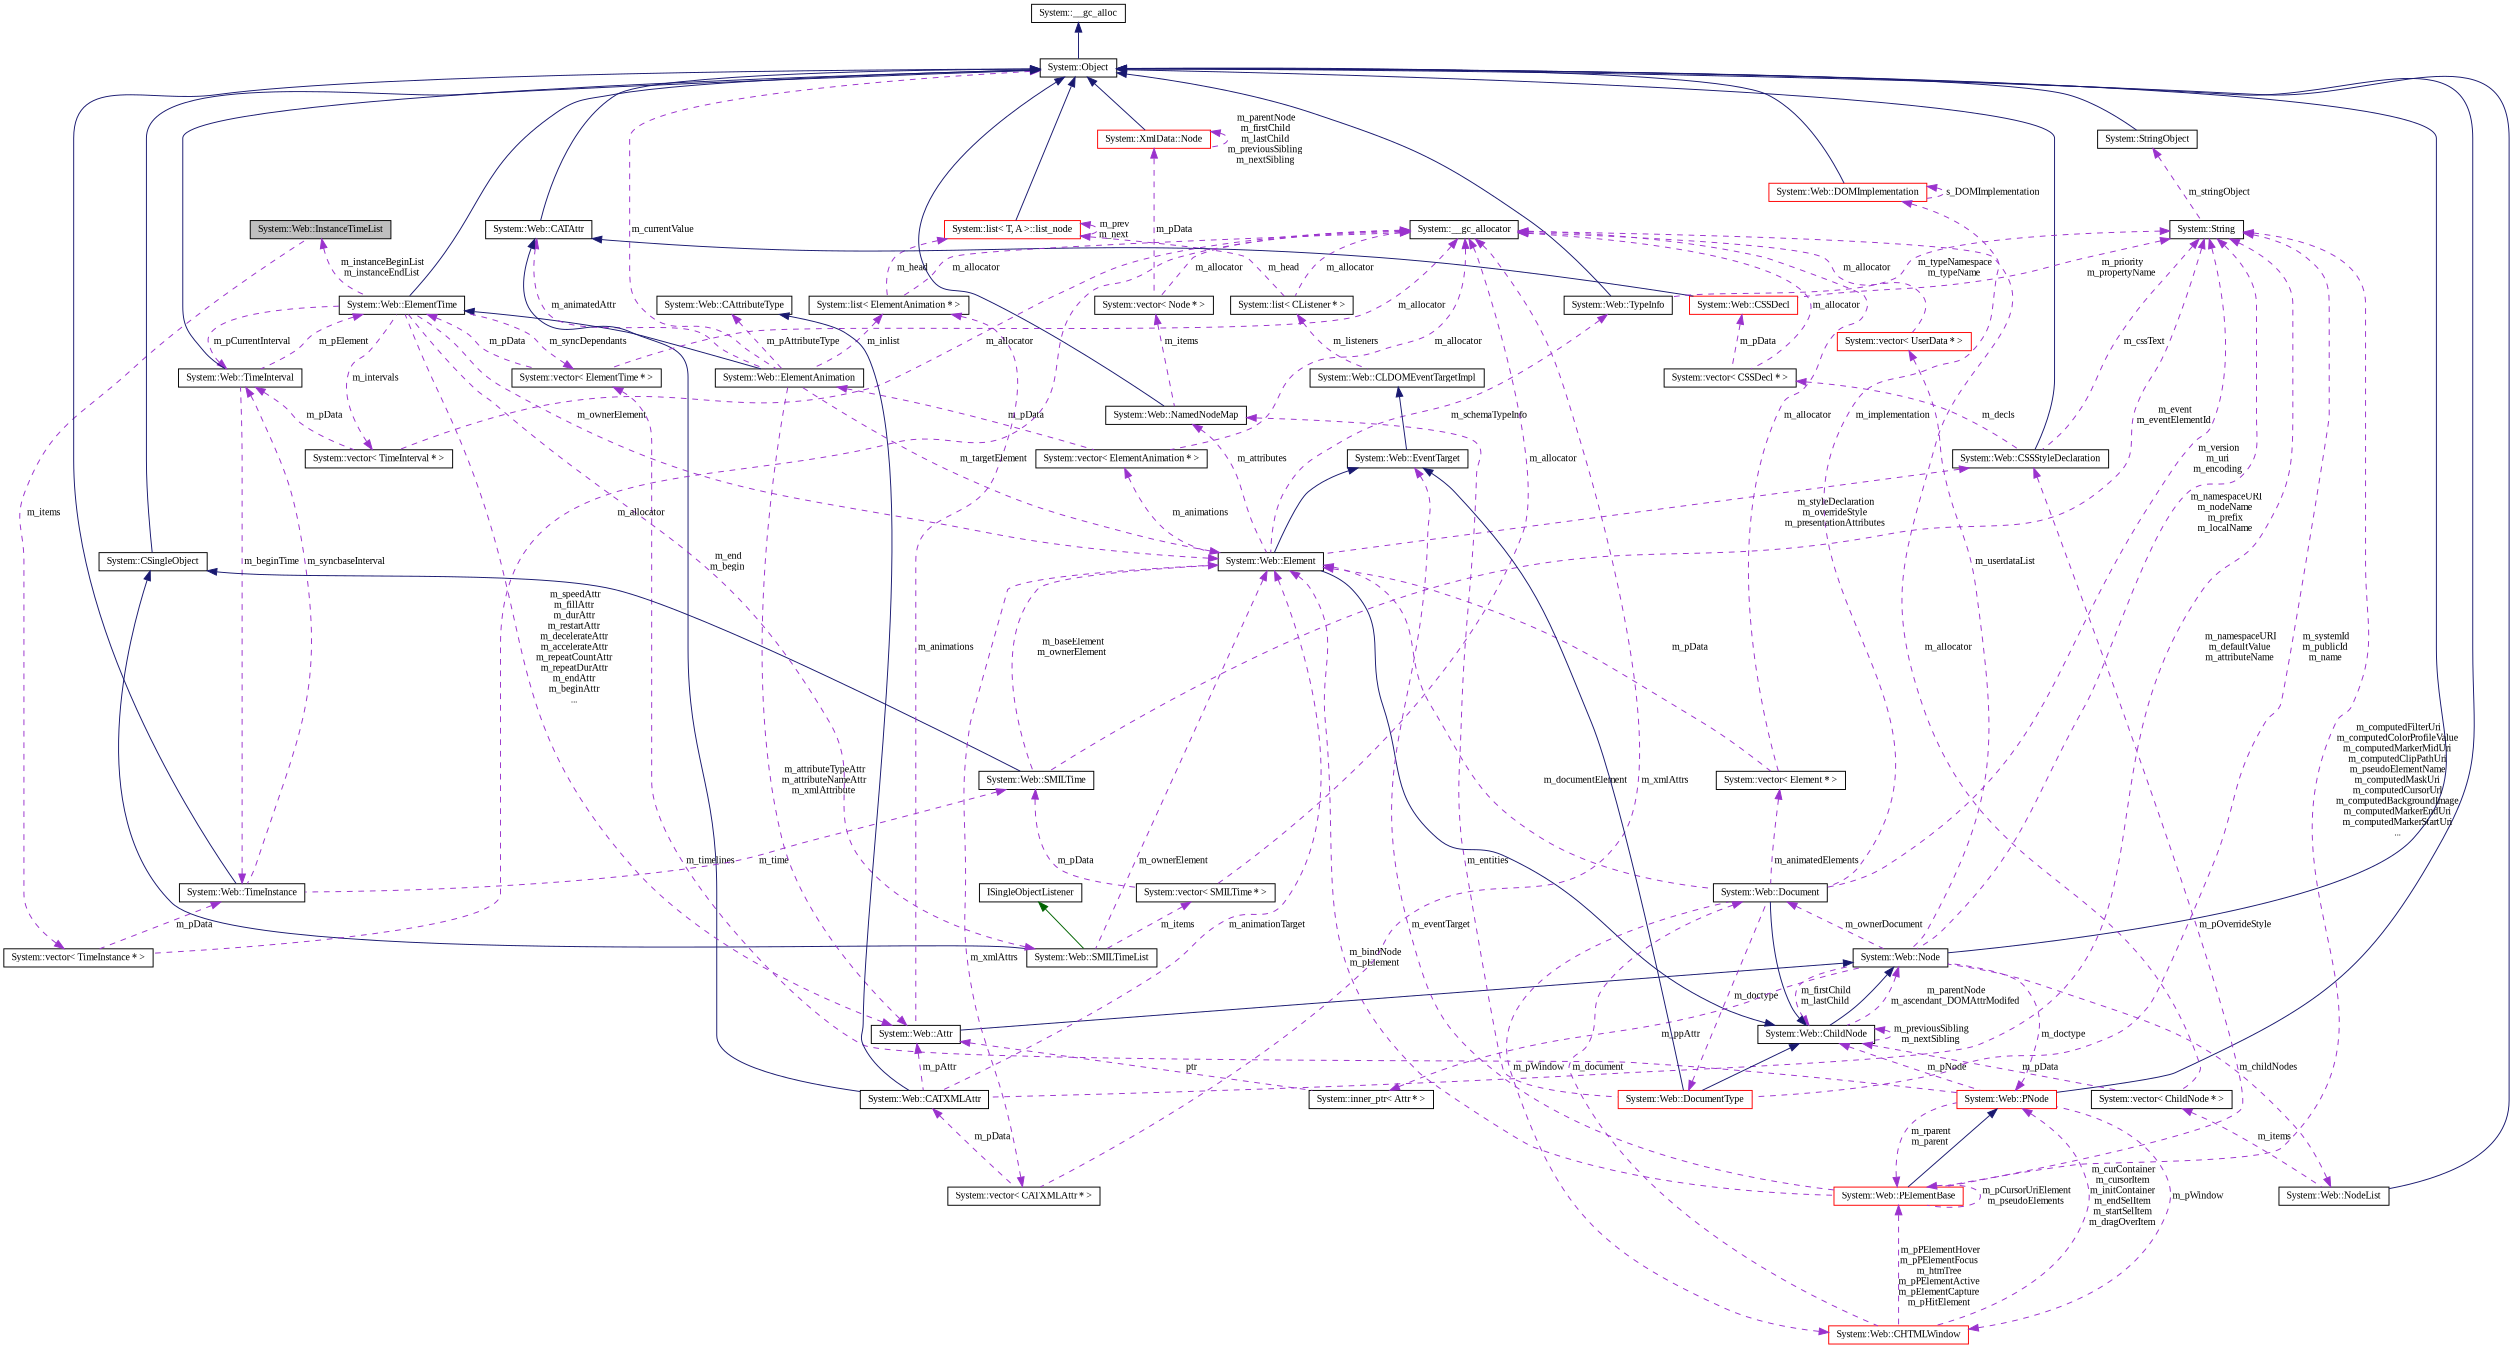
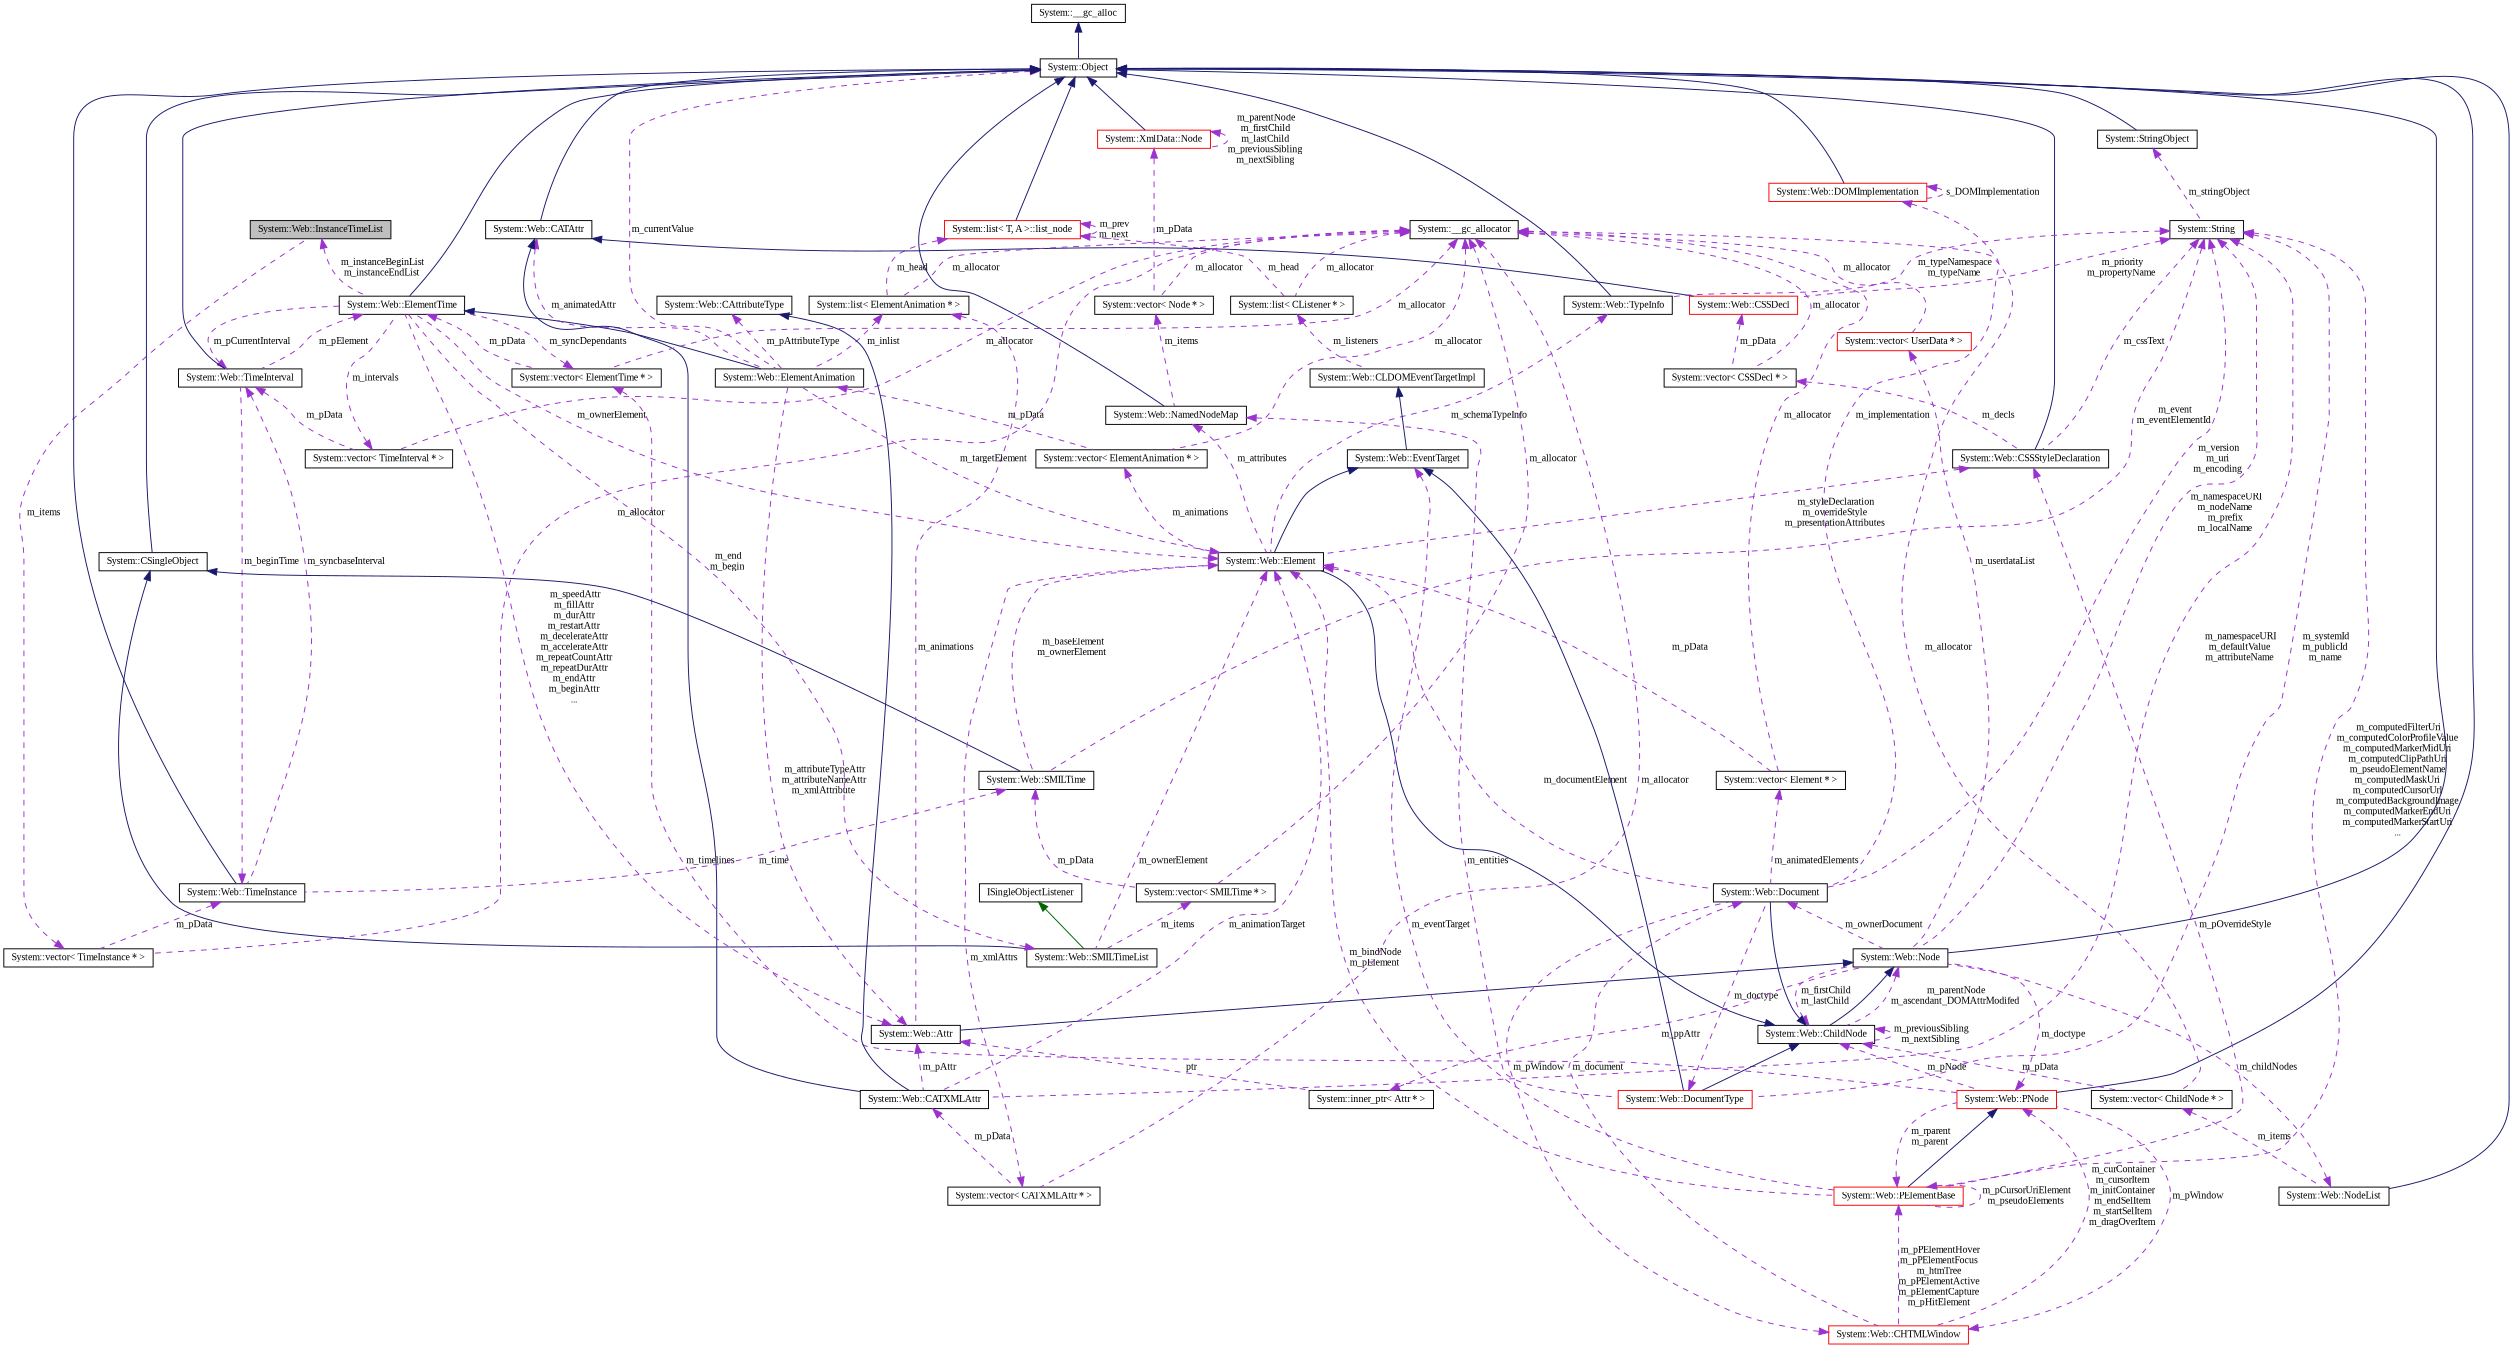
edge "System::vector< CATXMLAttr * >" -> "System::__gc_allocator": label " m_xmlAttrs" -> " m_allocator"
